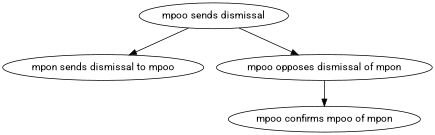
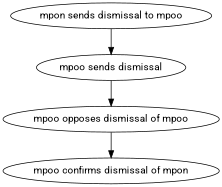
edge "mpoo sends dismissal" -> "mpon sends dismissal to mpoo": reversed
node "mpoo opposes dismissal of mpon": label "mpoo opposes dismissal of mpon" -> "mpoo opposes dismissal of mpoo"
node "mpoo confirms mpoo of mpon": label "mpoo confirms mpoo of mpon" -> "mpoo confirms dismissal of mpon"
